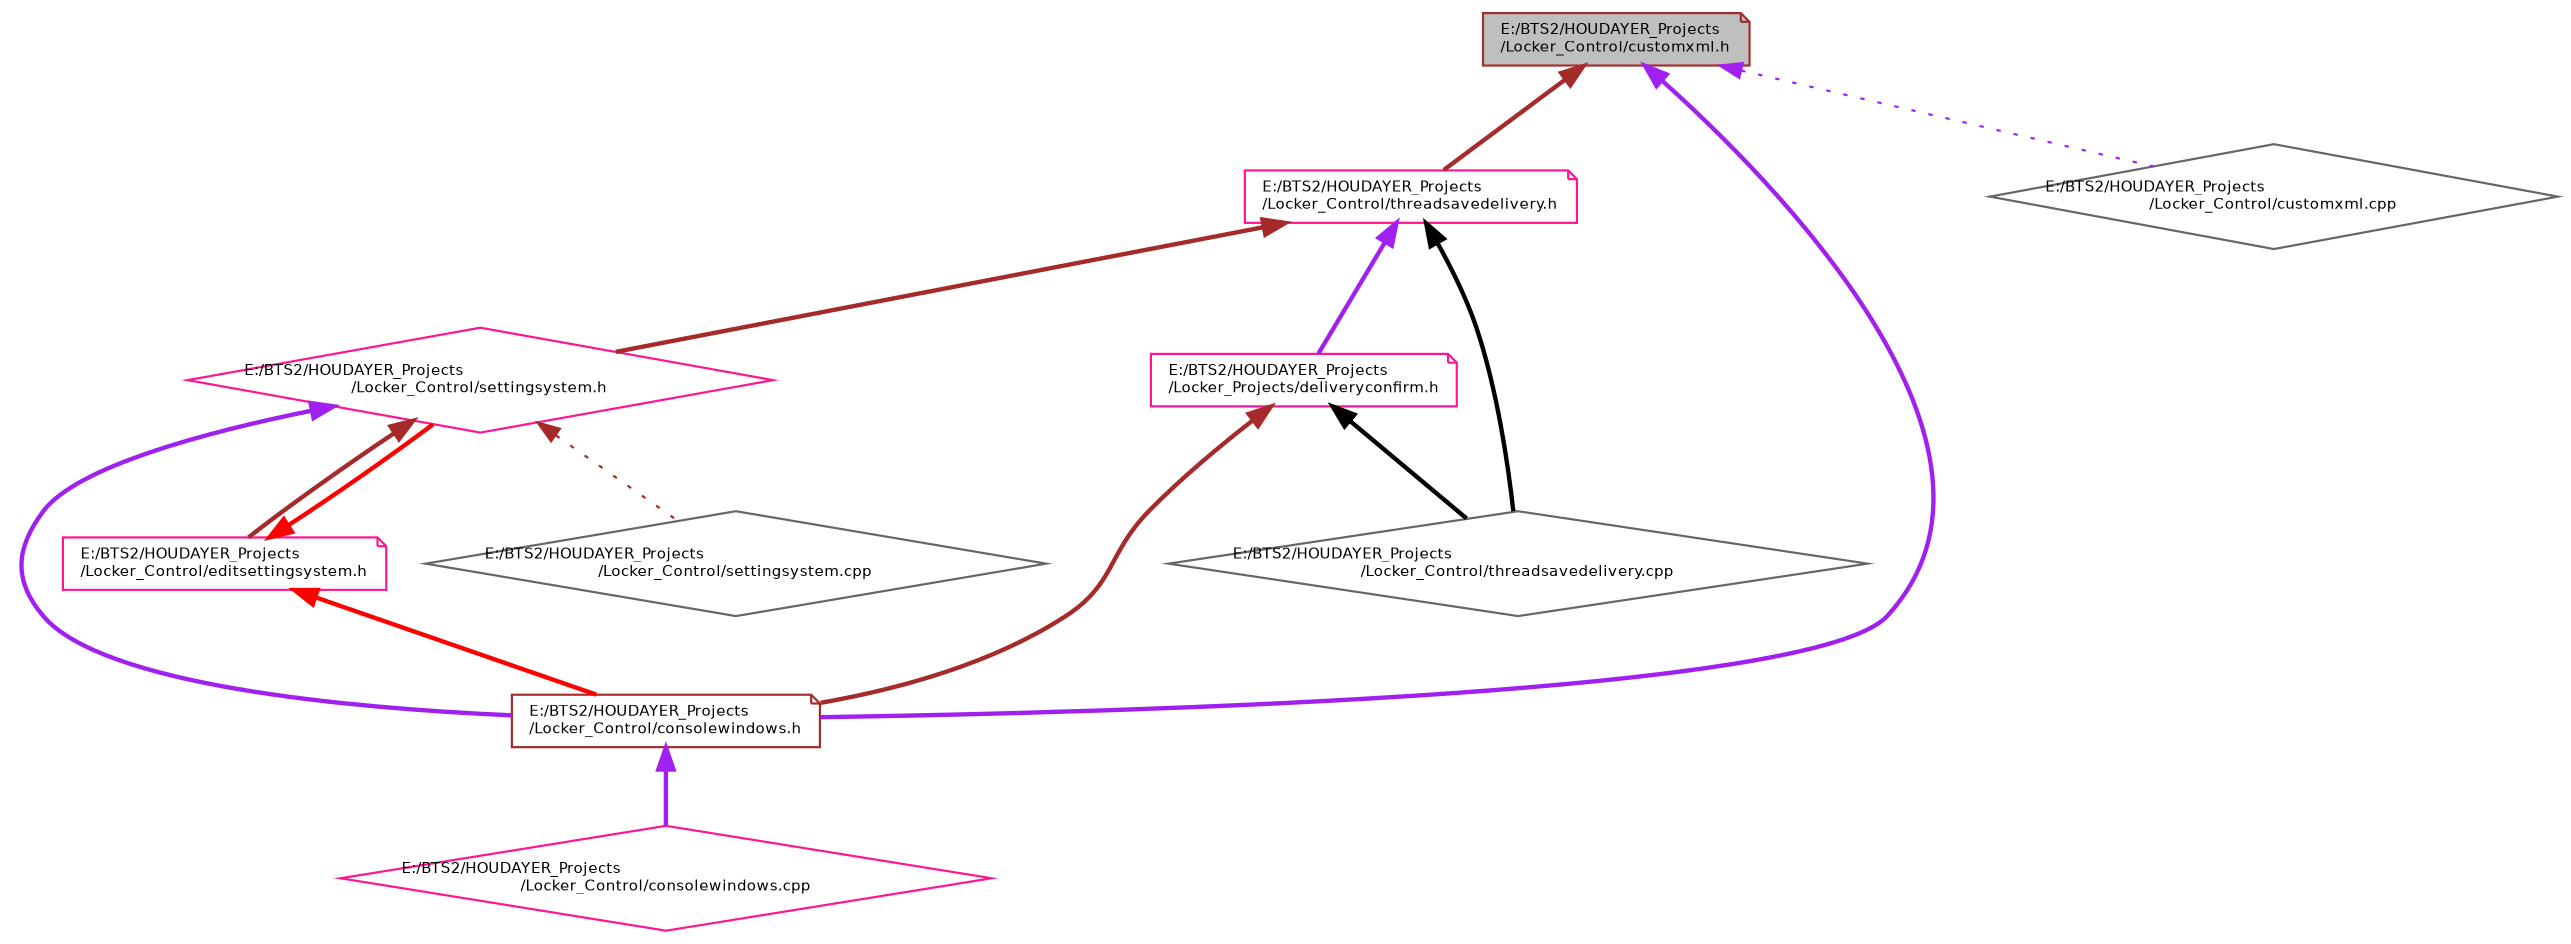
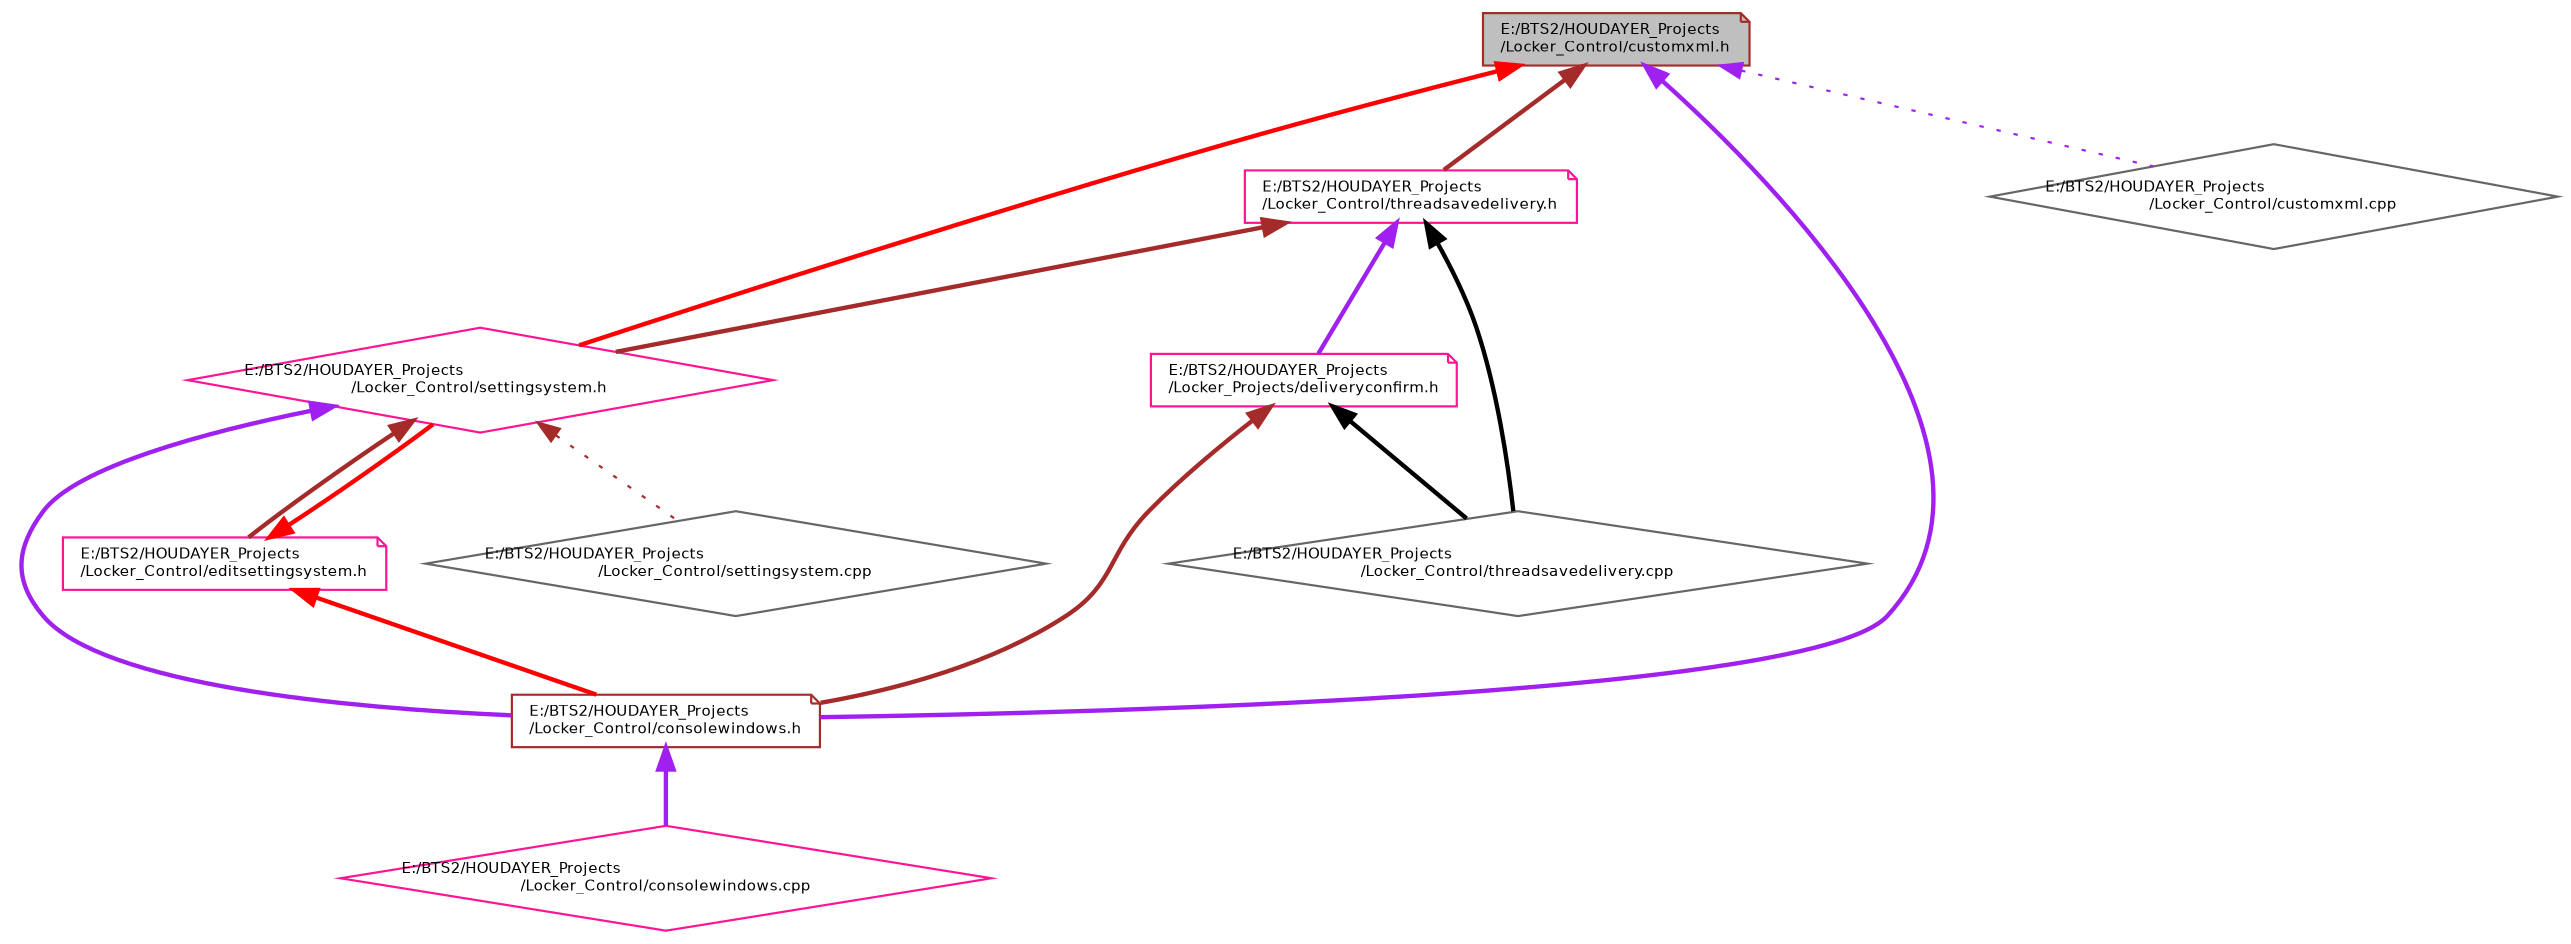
edge "E:/BTS2/HOUDAYER_Projects /Locker_Control/settingsystem.h" -> "E:/BTS2/HOUDAYER_Projects /Locker_Control/customxml.h": added
